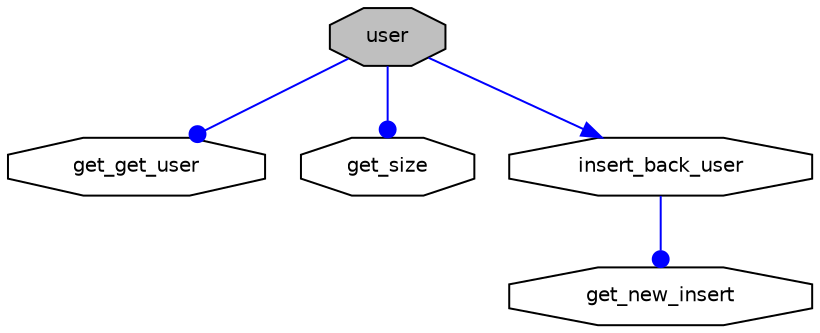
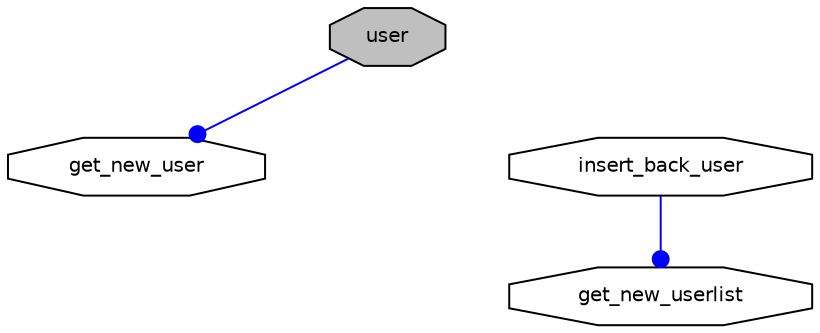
edge "user" -> "insert_back_user": removed
node "get_get_user": label "get_get_user" -> "get_new_user"
node "get_size": removed
node "get_new_insert": label "get_new_insert" -> "get_new_userlist"
